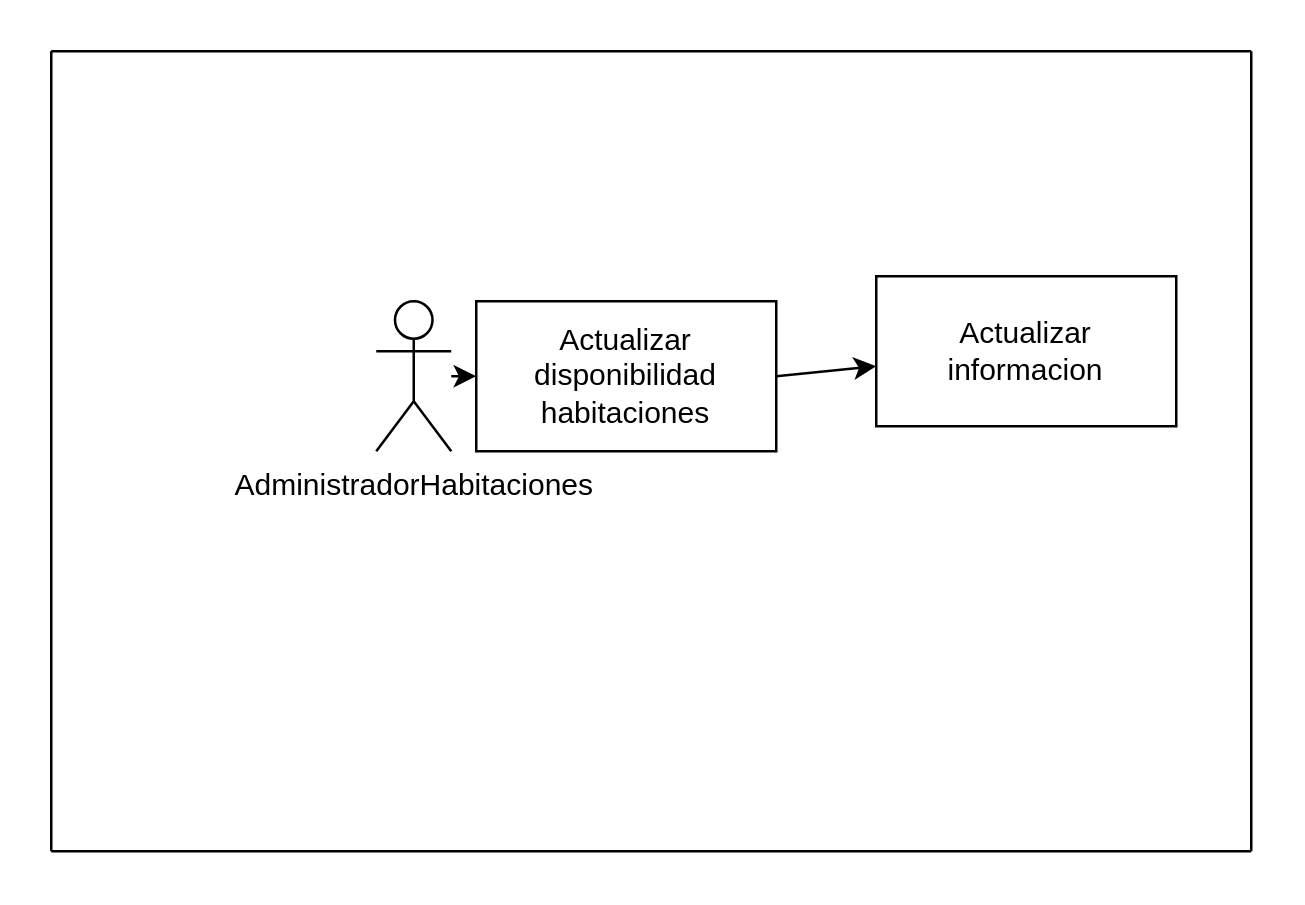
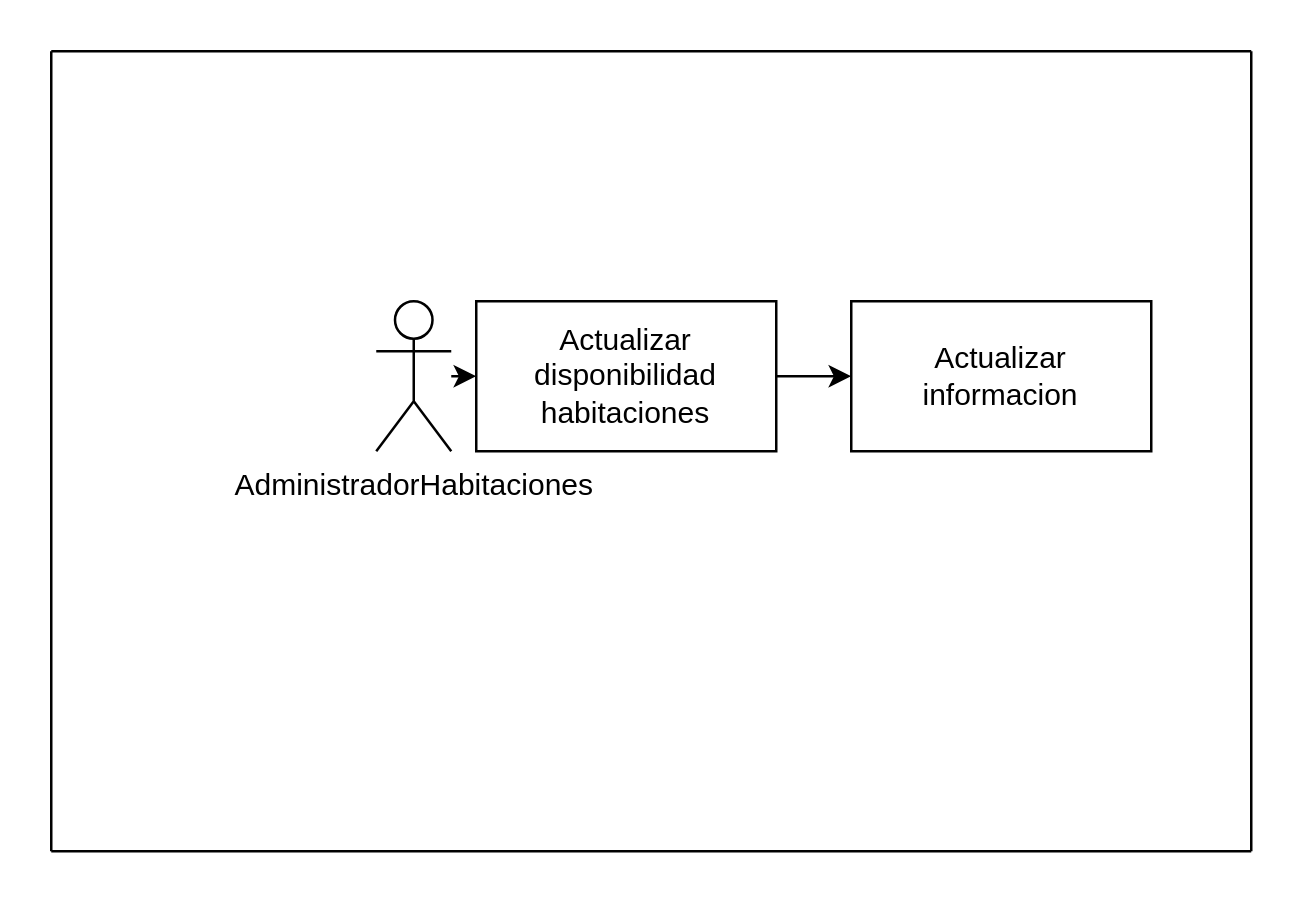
node "Actualizar informacion": moved (1026, 351) -> (1001, 376)
